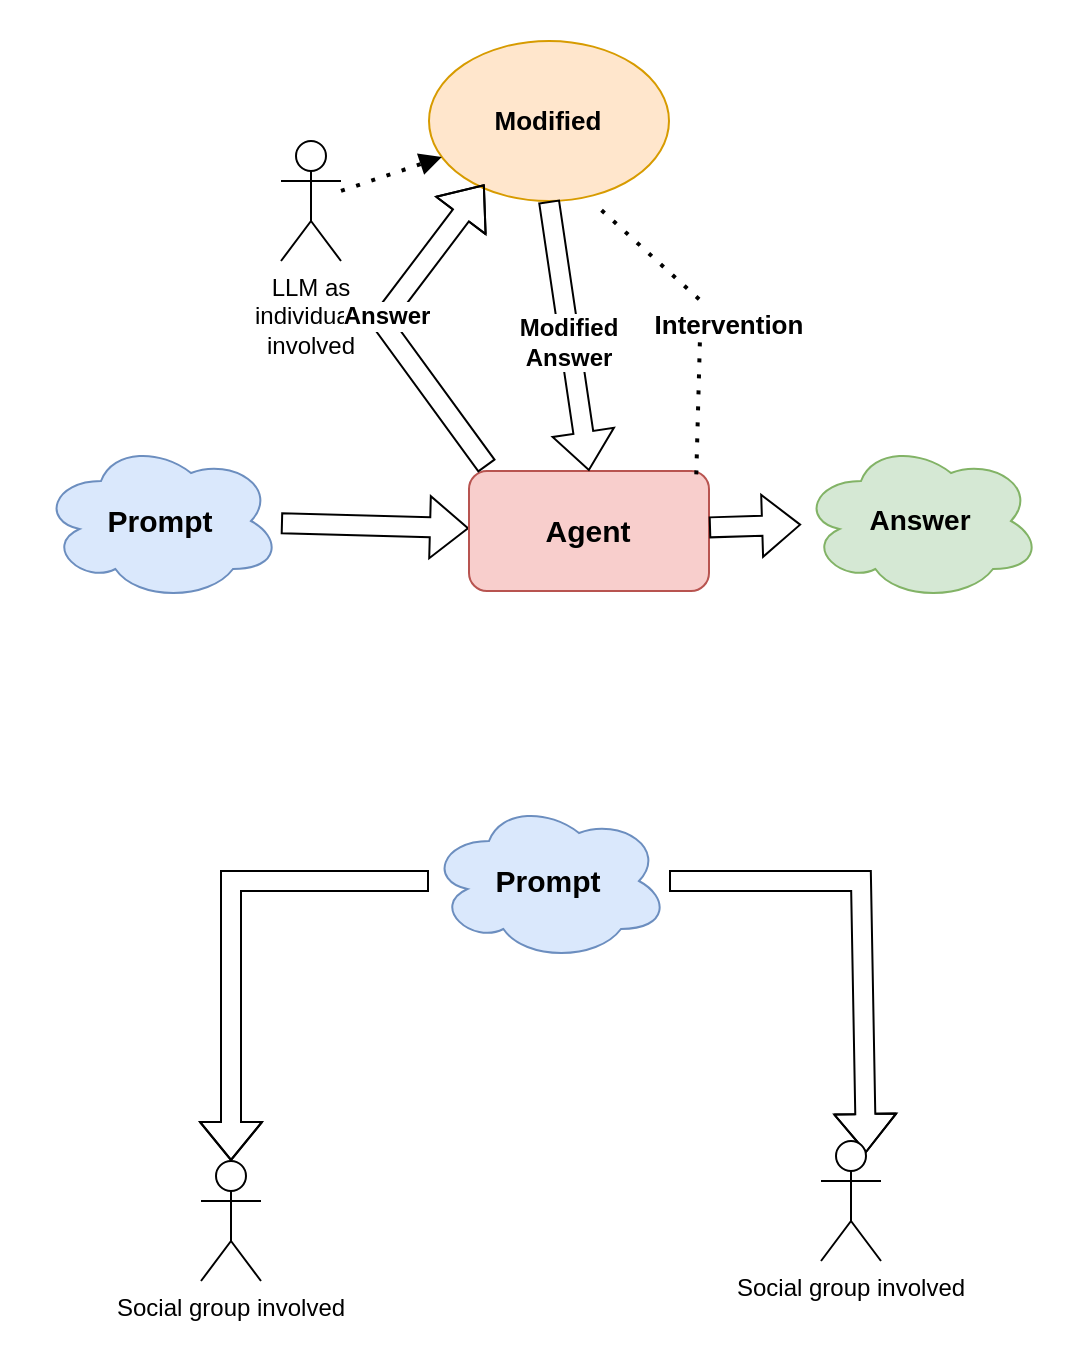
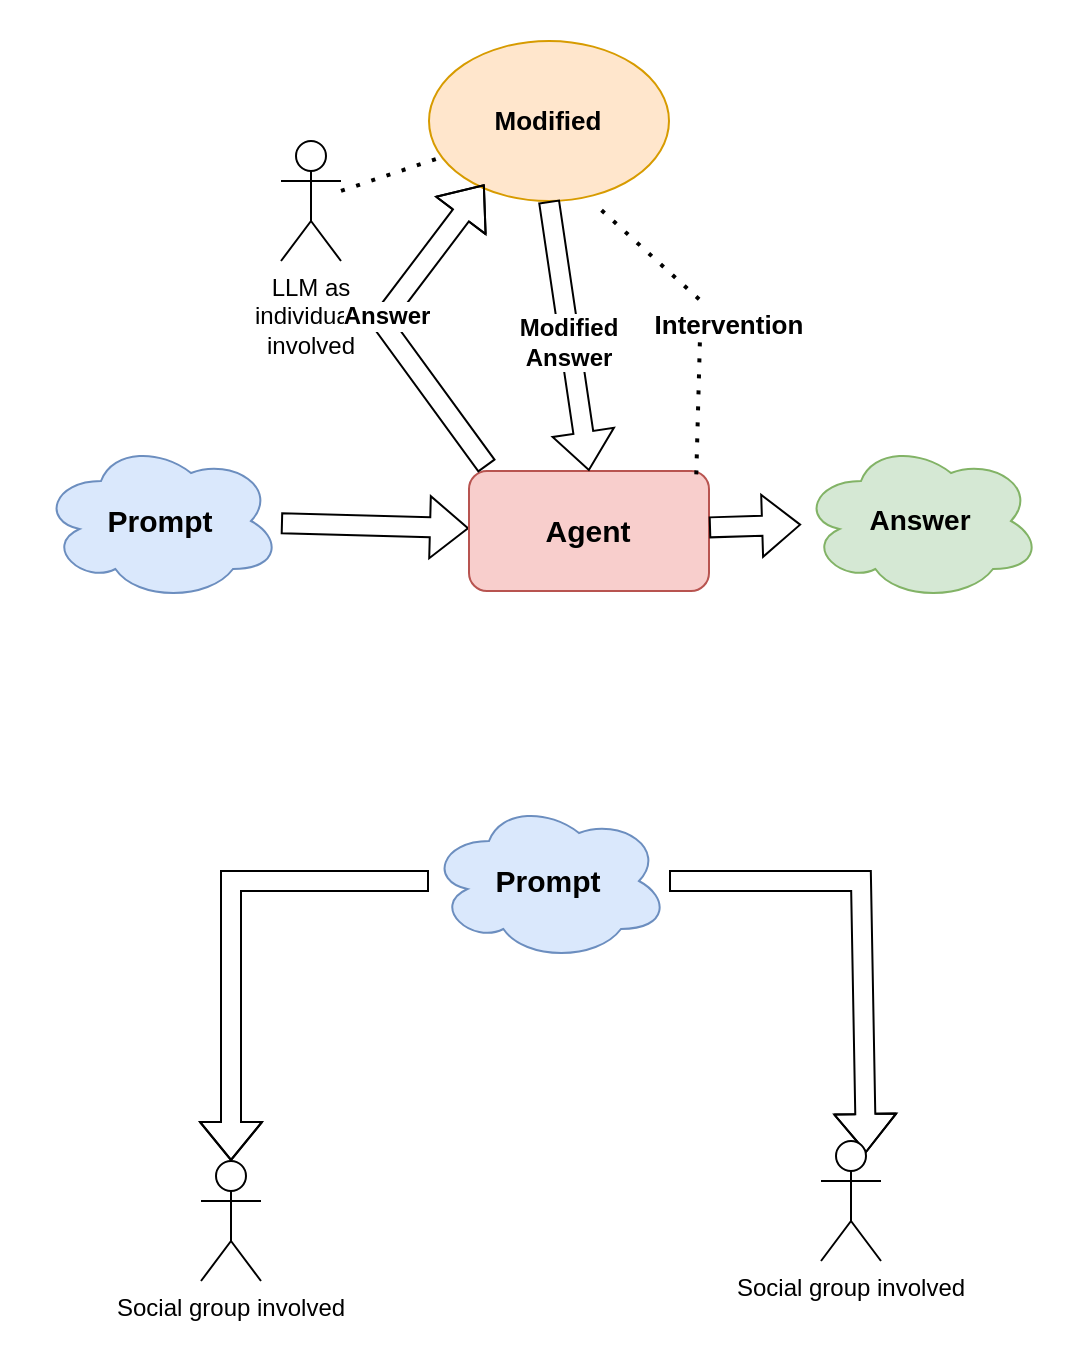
edge "LLM as individuals involved" -> "Modified": arrowhead block -> none
